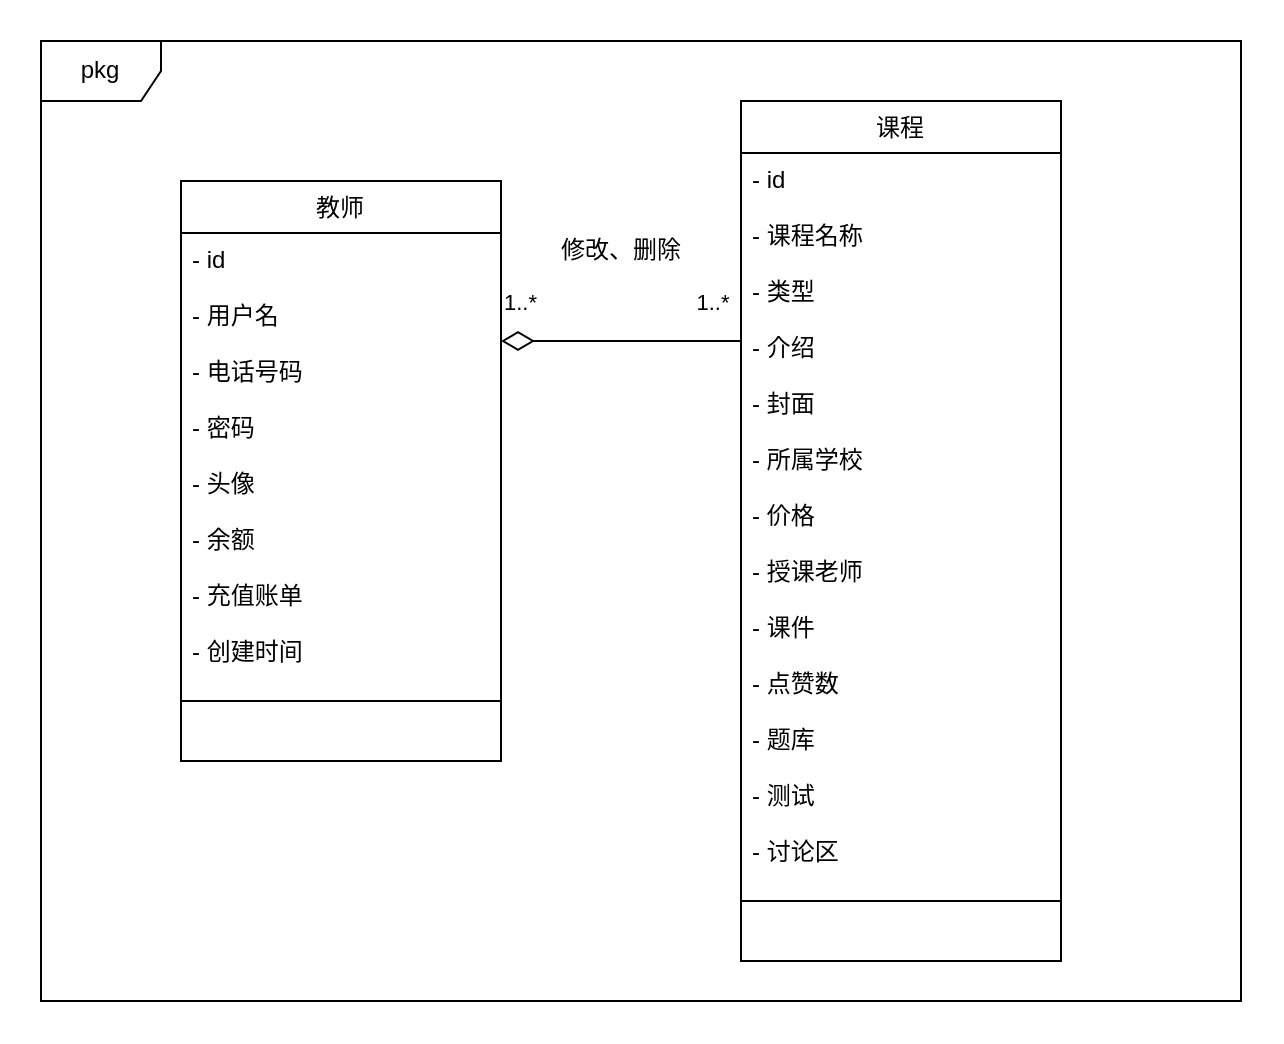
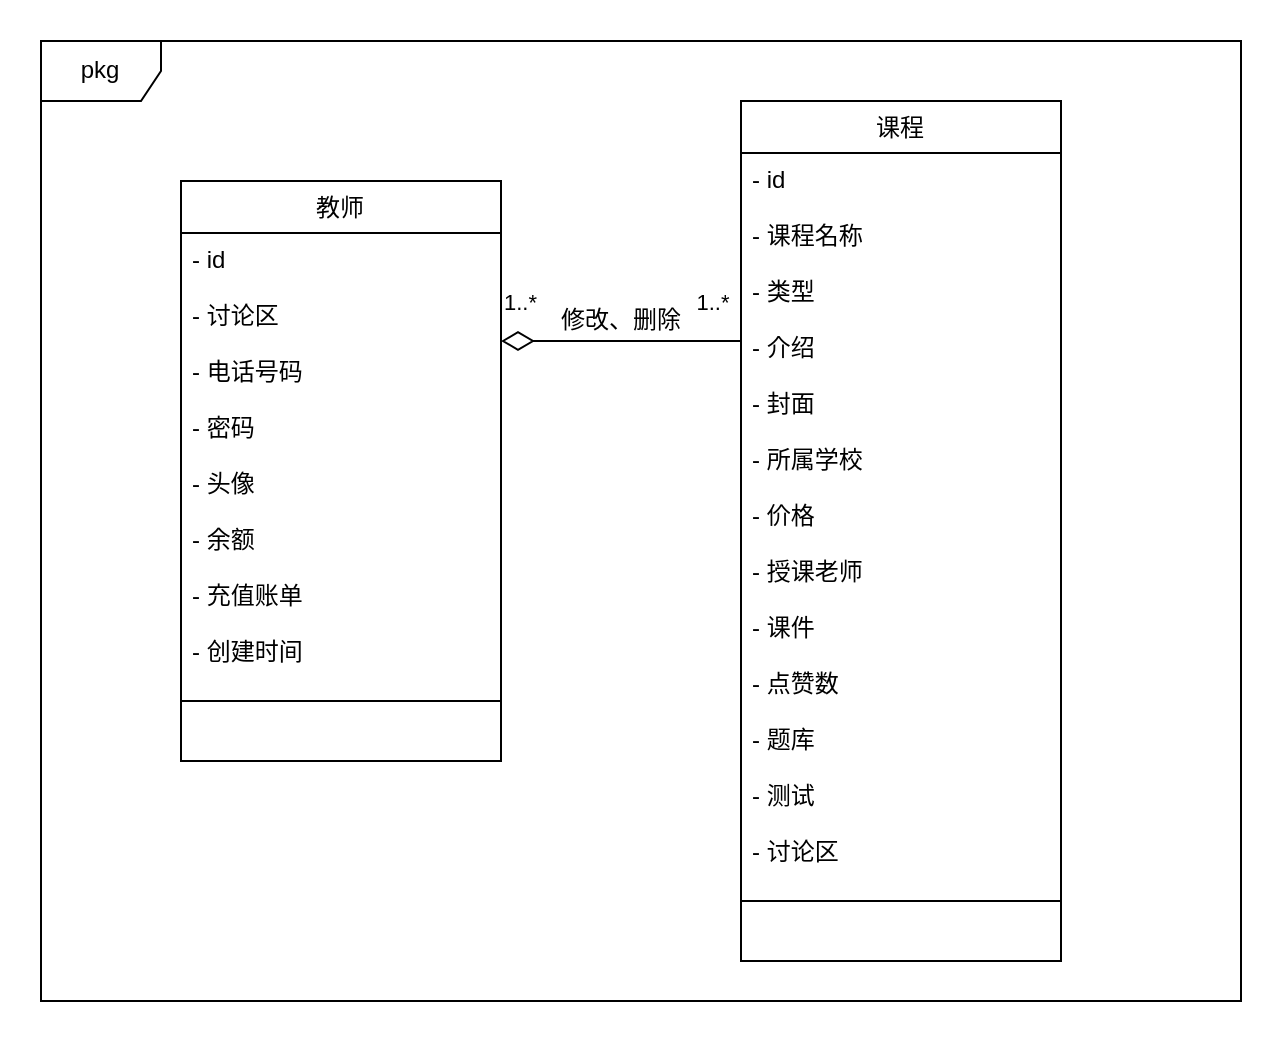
node "修改、删除": moved (621, 251) -> (621, 321)
node "- id - 用户名 - 电话号码 - 密码 - 头像 - 余额 - 充值账单 - 创建时间": label "- id - 用户名 - 电话号码 - 密码 - 头像 - 余额 - 充值账单 - 创建时间" -> "- id - 讨论区 - 电话号码 - 密码 - 头像 - 余额 - 充值账单 - 创建时间"
